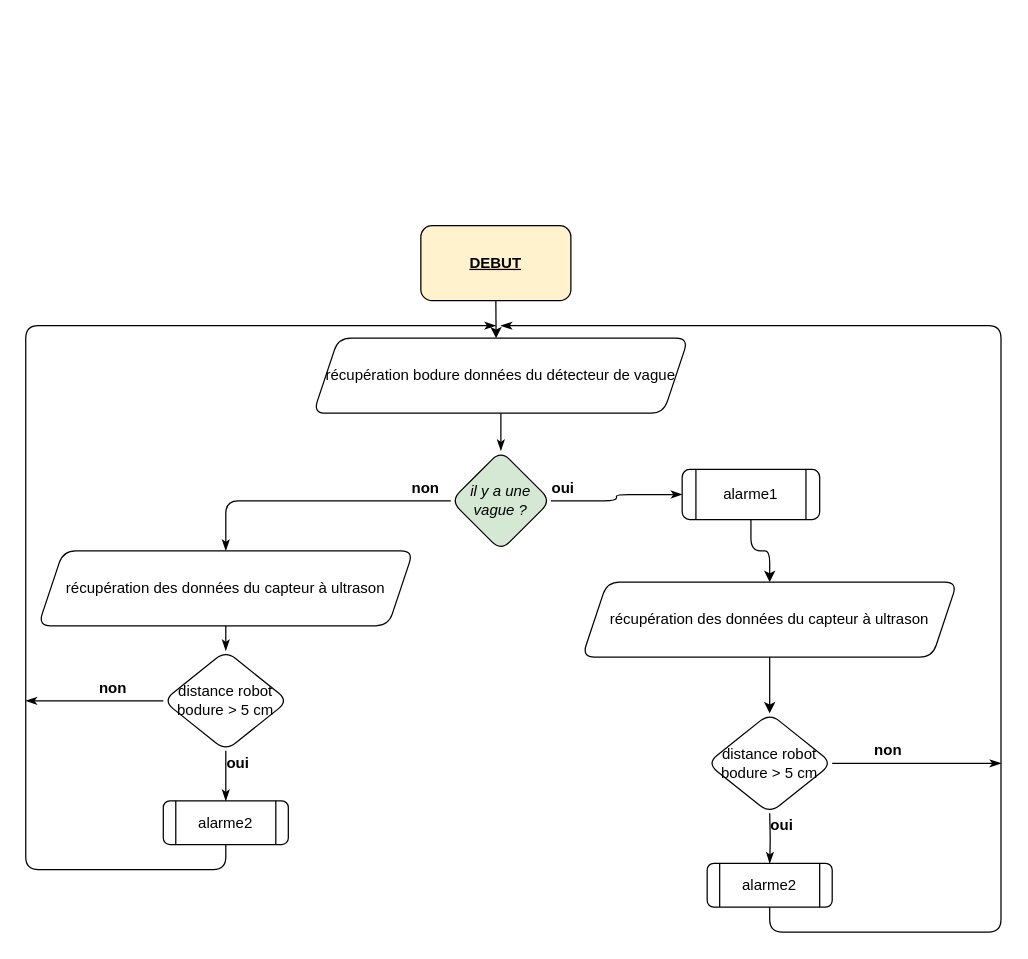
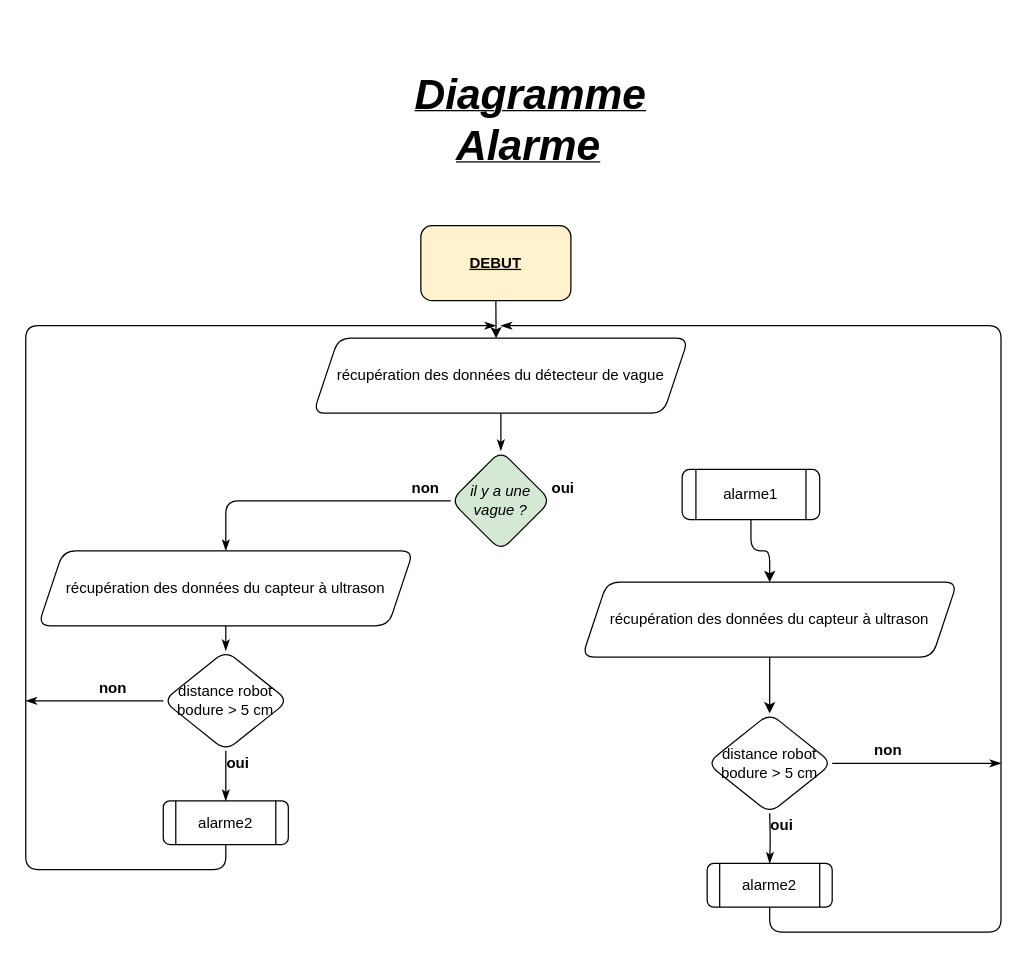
node "Diagramme Alarme": added
node "récupération bodure données du détecteur de vague": label "récupération bodure données du détecteur de vague" -> "récupération des données du détecteur de vague"
edge "il y a une vague ?" -> "alarme1": removed
